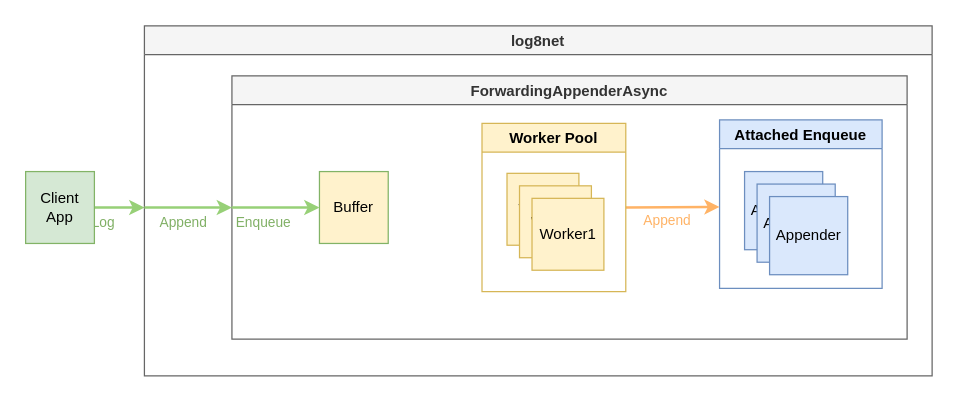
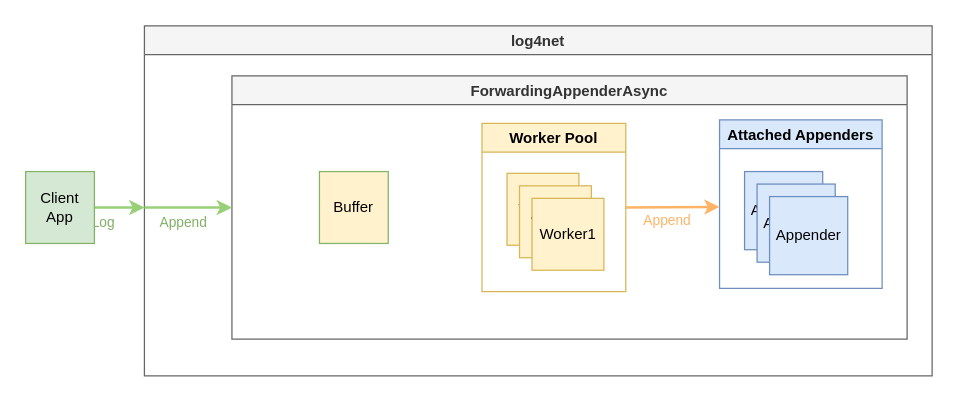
node "log8net": label "log8net" -> "log4net"
node "Attached Enqueue": label "Attached Enqueue" -> "Attached Appenders"
edge "ForwardingAppenderAsync" -> "Buffer": removed, label "Enqueue"
